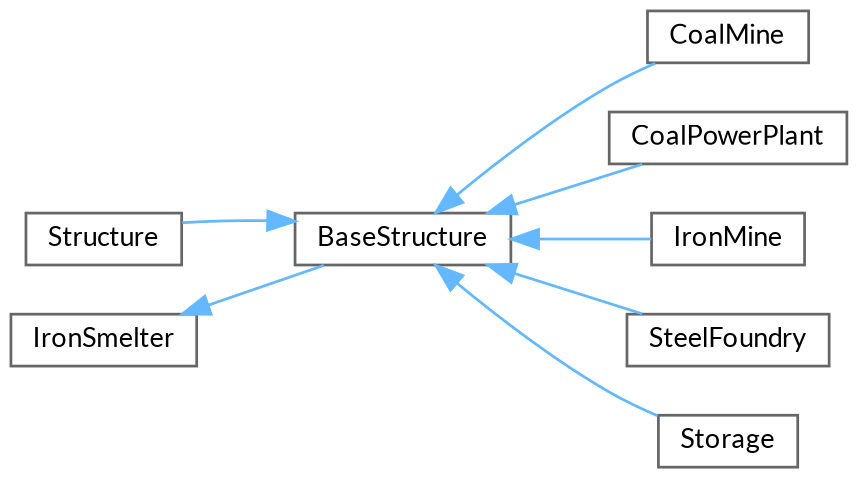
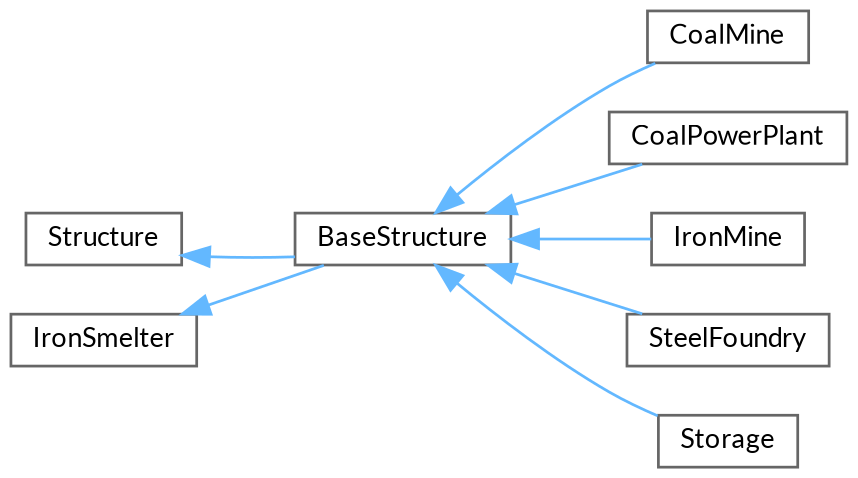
edge "Structure" -> "BaseStructure": reversed
